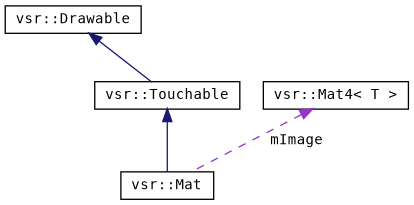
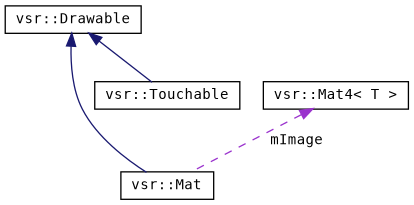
edge "vsr::Mat" -> "vsr::Touchable": now "vsr::Mat" -> "vsr::Drawable"
